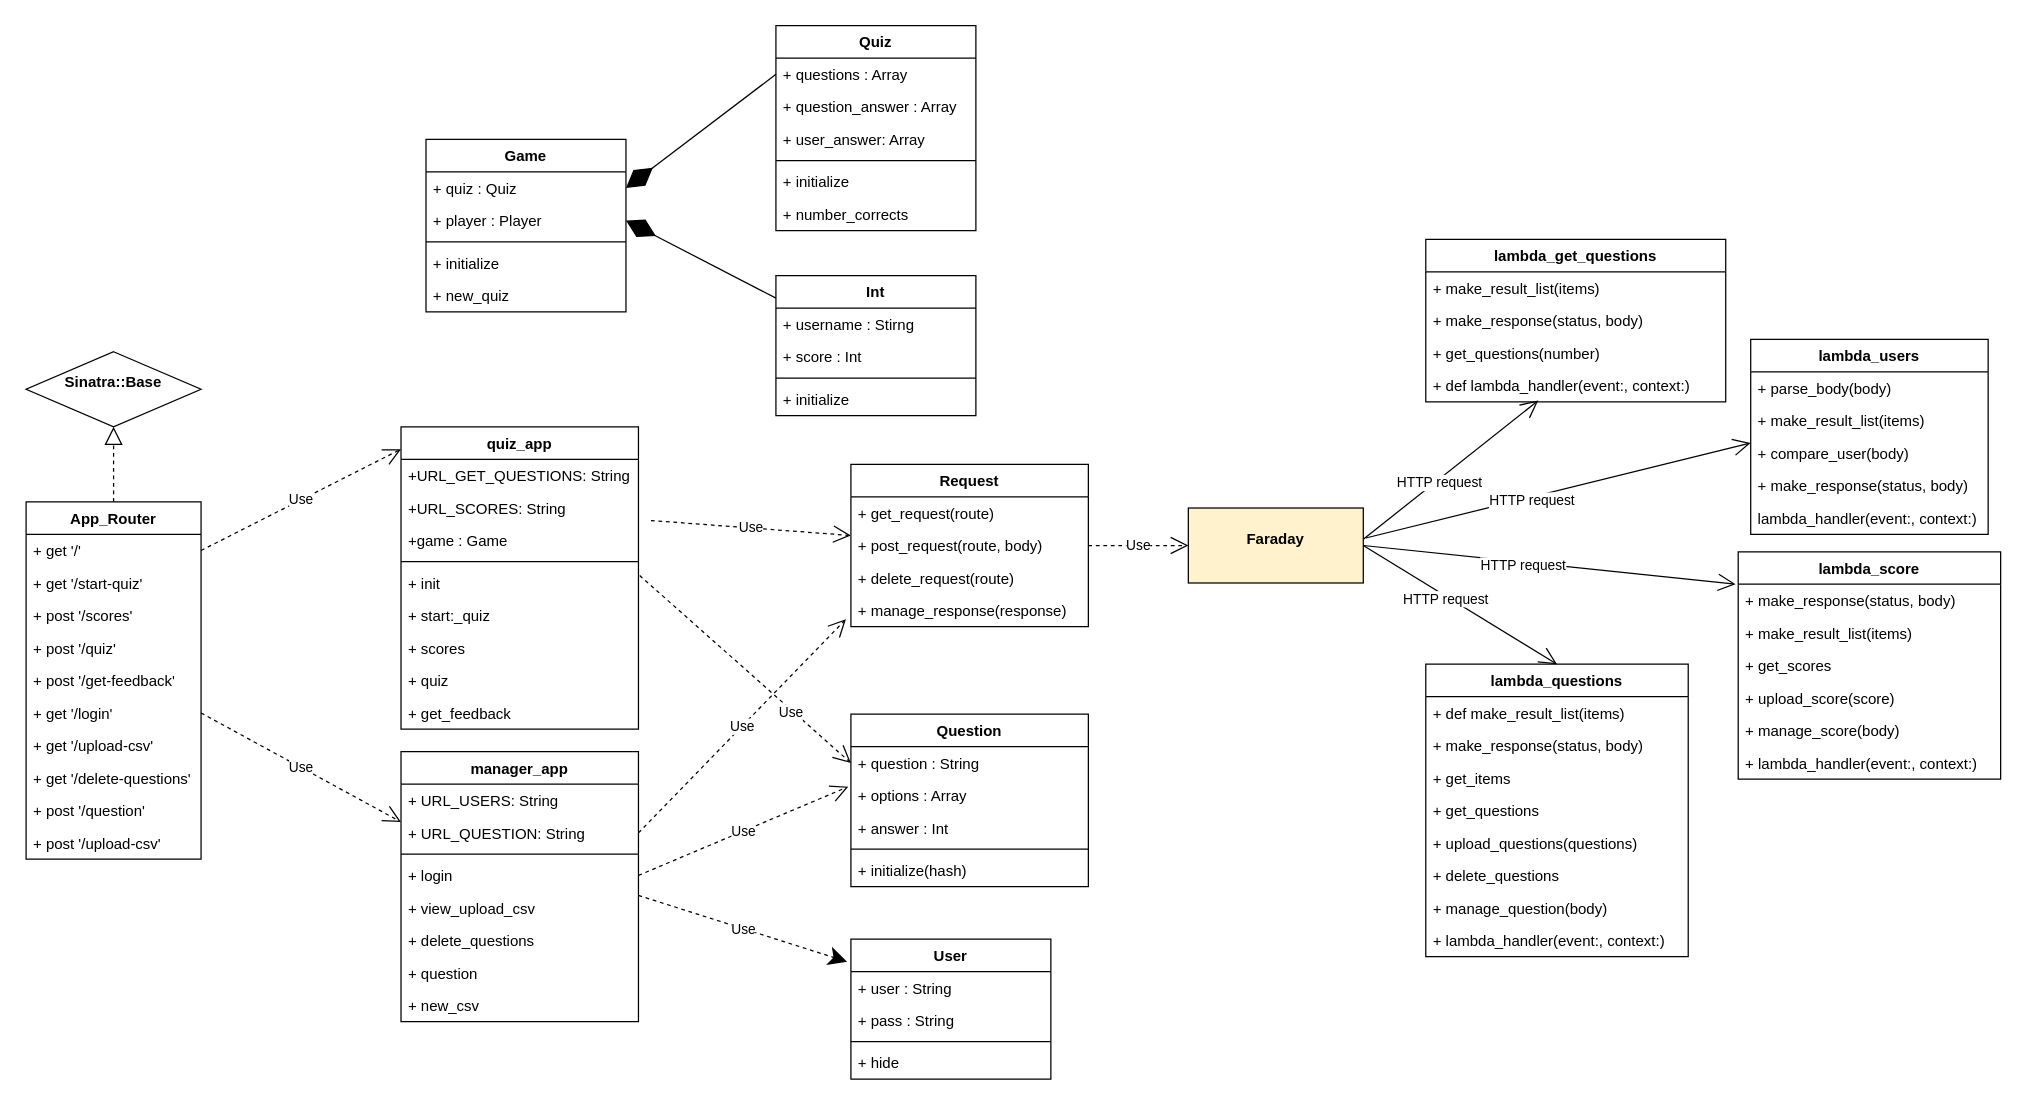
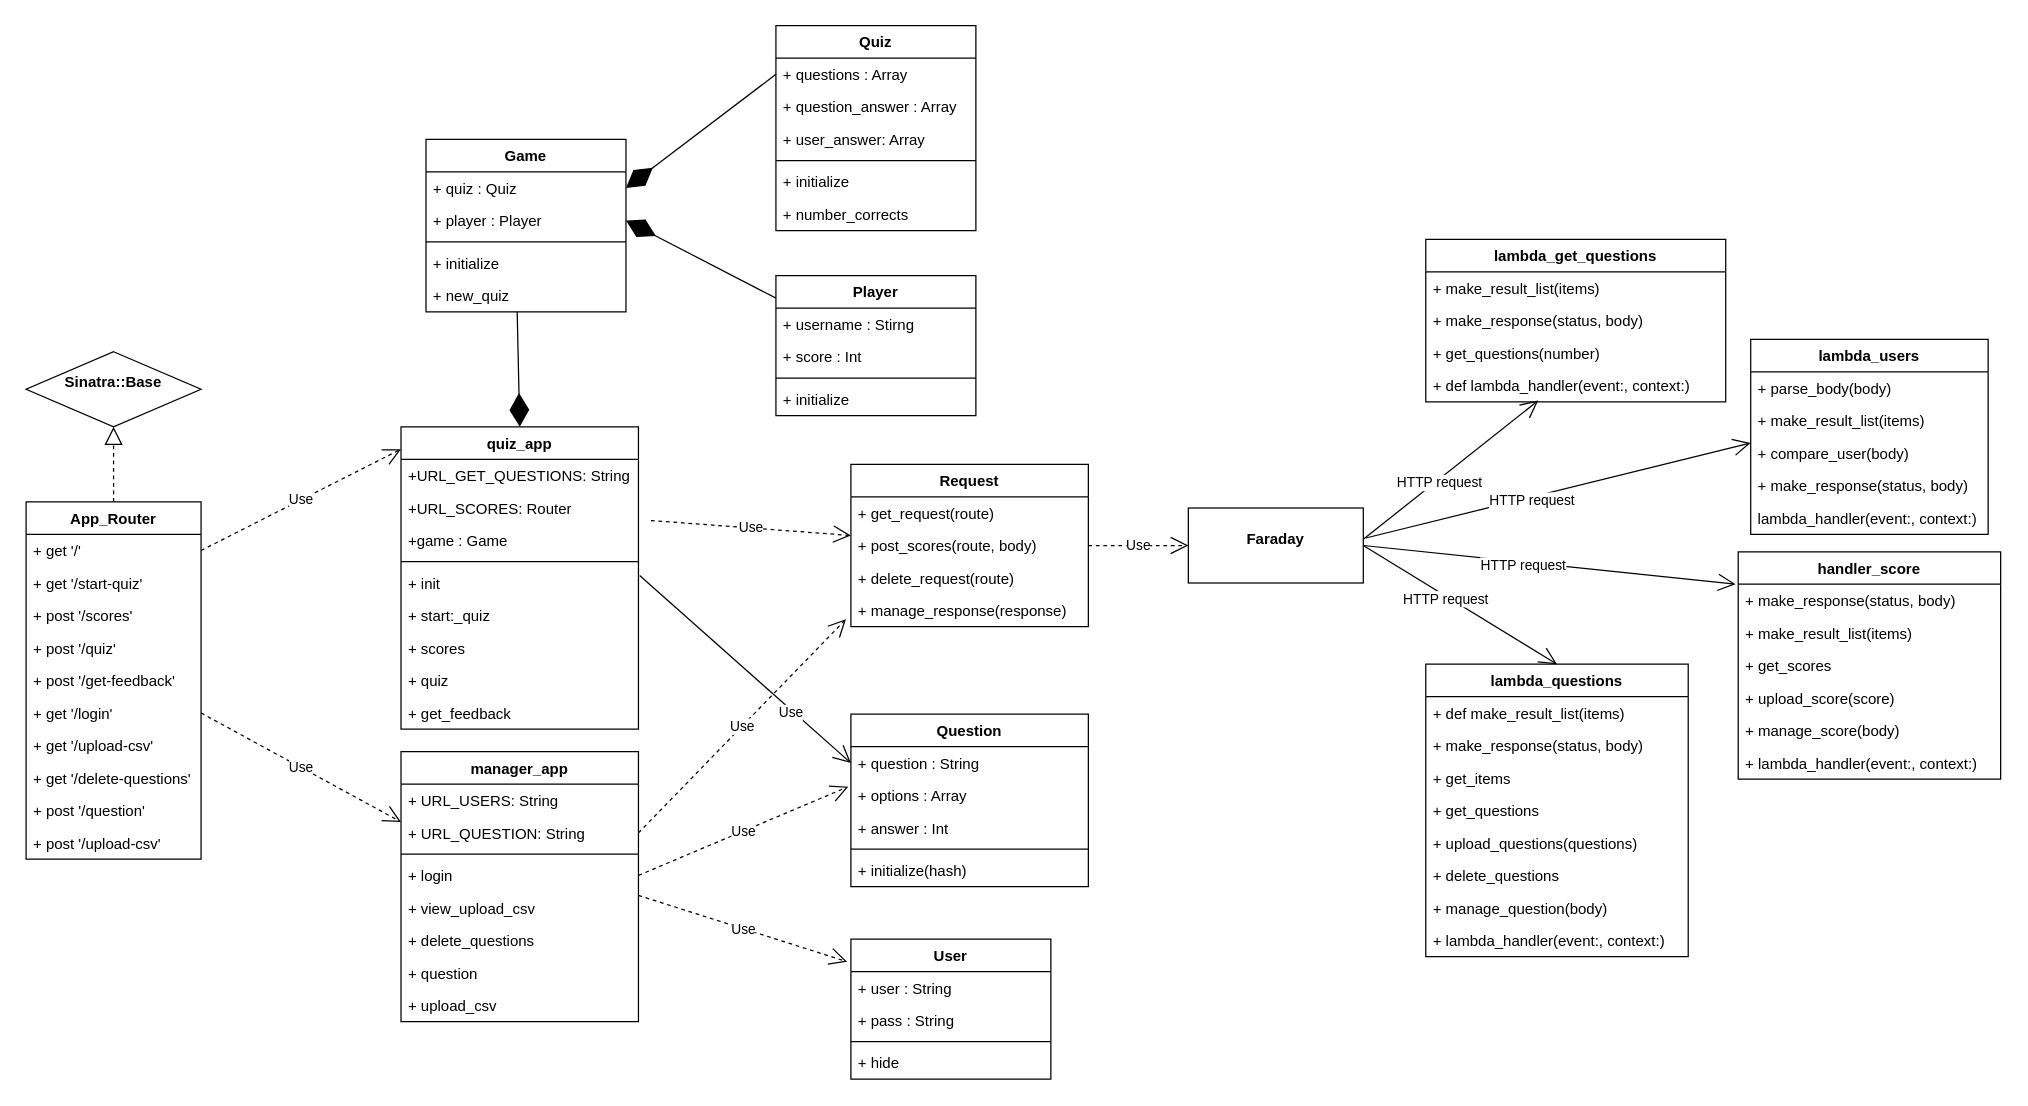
node "Int": label "Int" -> "Player"
edge "+ new_quiz" -> "quiz_app": added
node "+URL_SCORES: String": label "+URL_SCORES: String" -> "+URL_SCORES: Router"
node "+ post_request(route, body)": label "+ post_request(route, body)" -> "+ post_scores(route, body)"
node "Faraday": fillcolor #fff2cc -> #ffffff
node "lambda_score": label "lambda_score" -> "handler_score"
edge "+ init" -> "+ question : String": style dashed -> solid
edge "+ view_upload_csv" -> "User": arrowhead classic -> open
node "+ new_csv": label "+ new_csv" -> "+ upload_csv"
